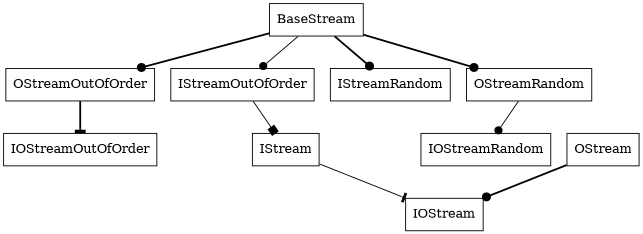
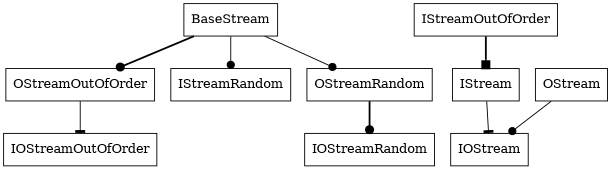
edge "BaseStream" -> "IStreamOutOfOrder": removed
edge "BaseStream" -> "IStreamRandom": style bold -> solid
edge "BaseStream" -> "OStreamRandom": style bold -> solid
edge "IStreamOutOfOrder" -> "IStream": style solid -> bold
edge "OStreamRandom" -> "IOStreamRandom": style solid -> bold
edge "OStreamOutOfOrder" -> "IOStreamOutOfOrder": style bold -> solid
edge "OStream" -> "IOStream": style bold -> solid
